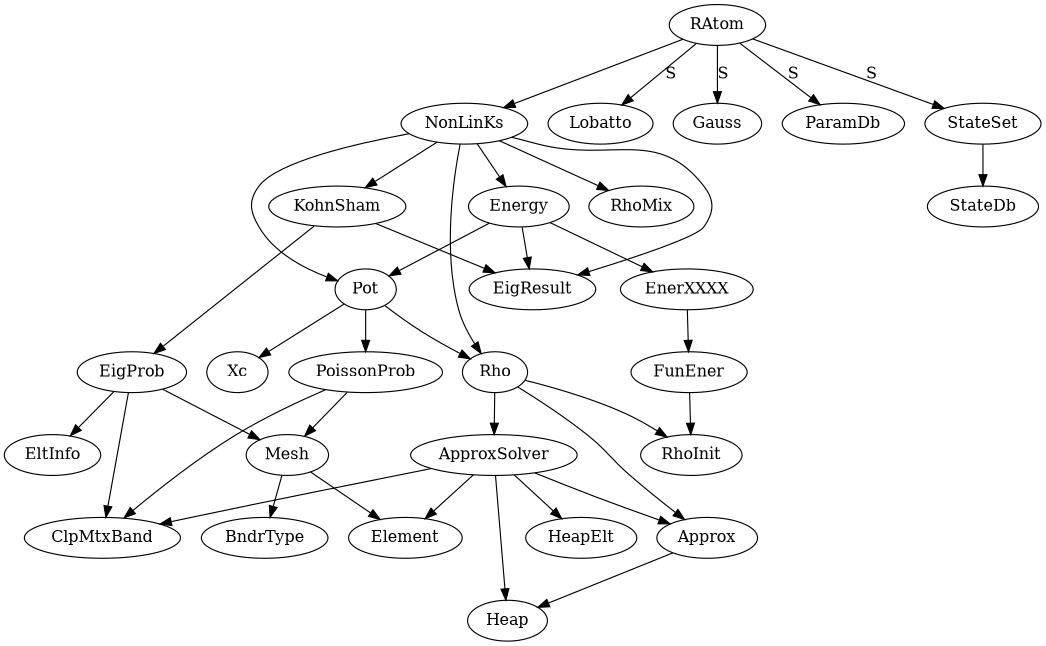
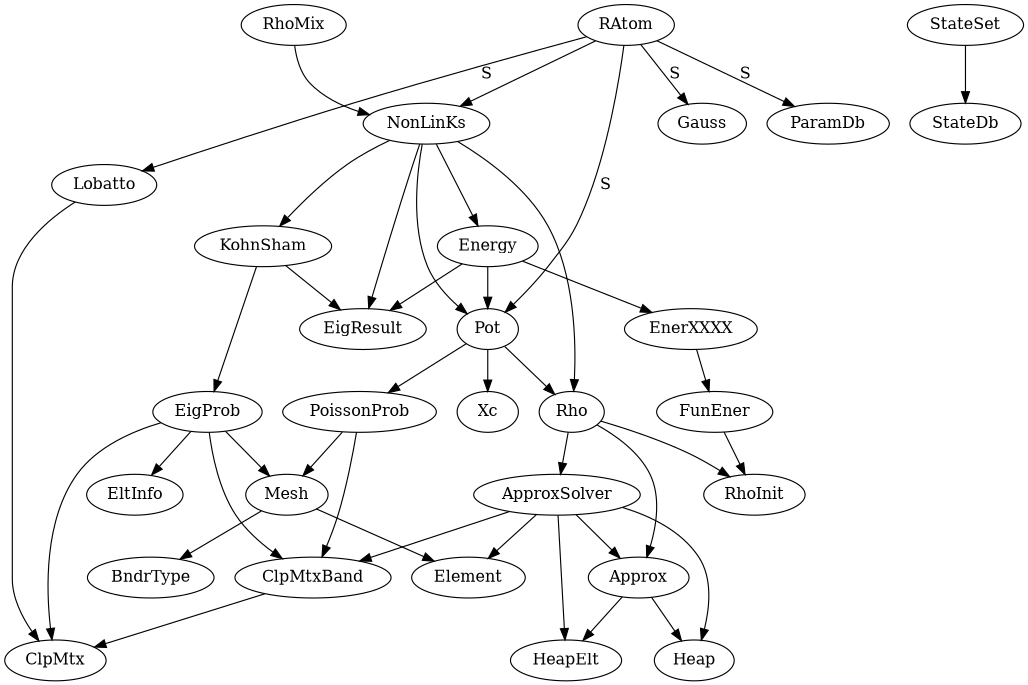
edge "RAtom" -> "StateSet": now "RAtom" -> "Pot"
edge "NonLinKs" -> "RhoMix": reversed
edge "Approx" -> "HeapElt": added
node "ClpMtx": added
